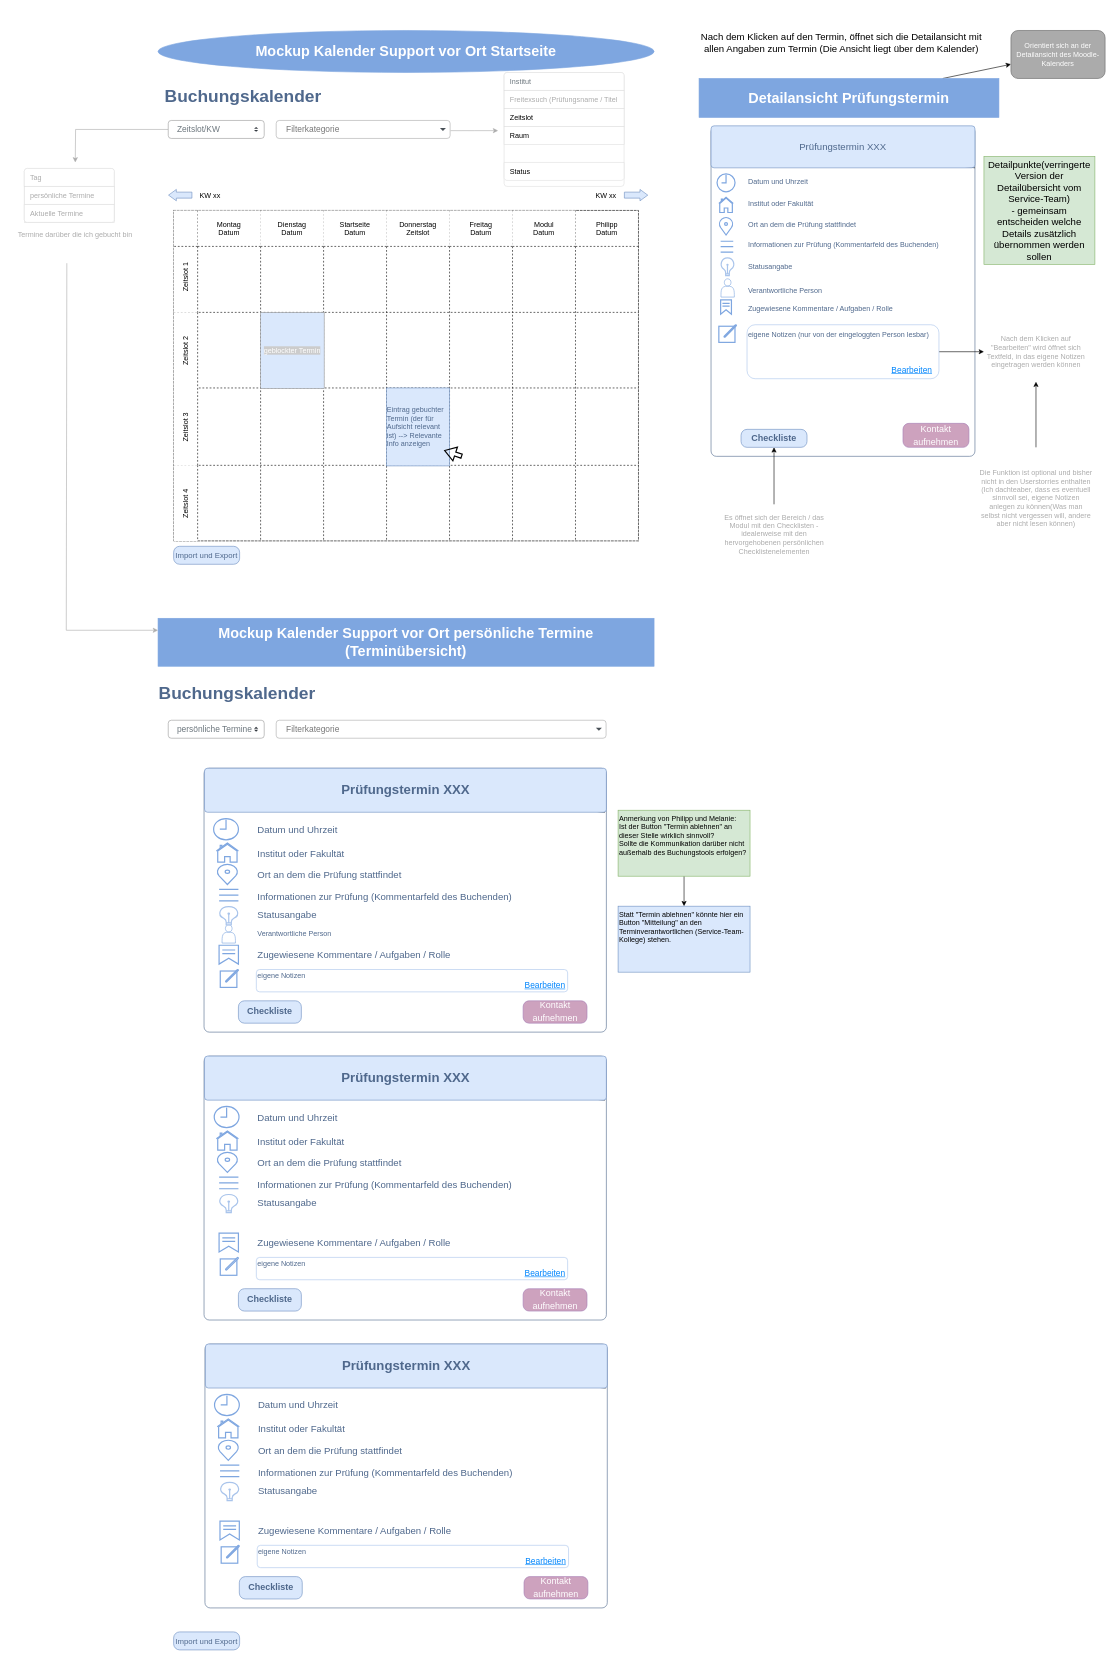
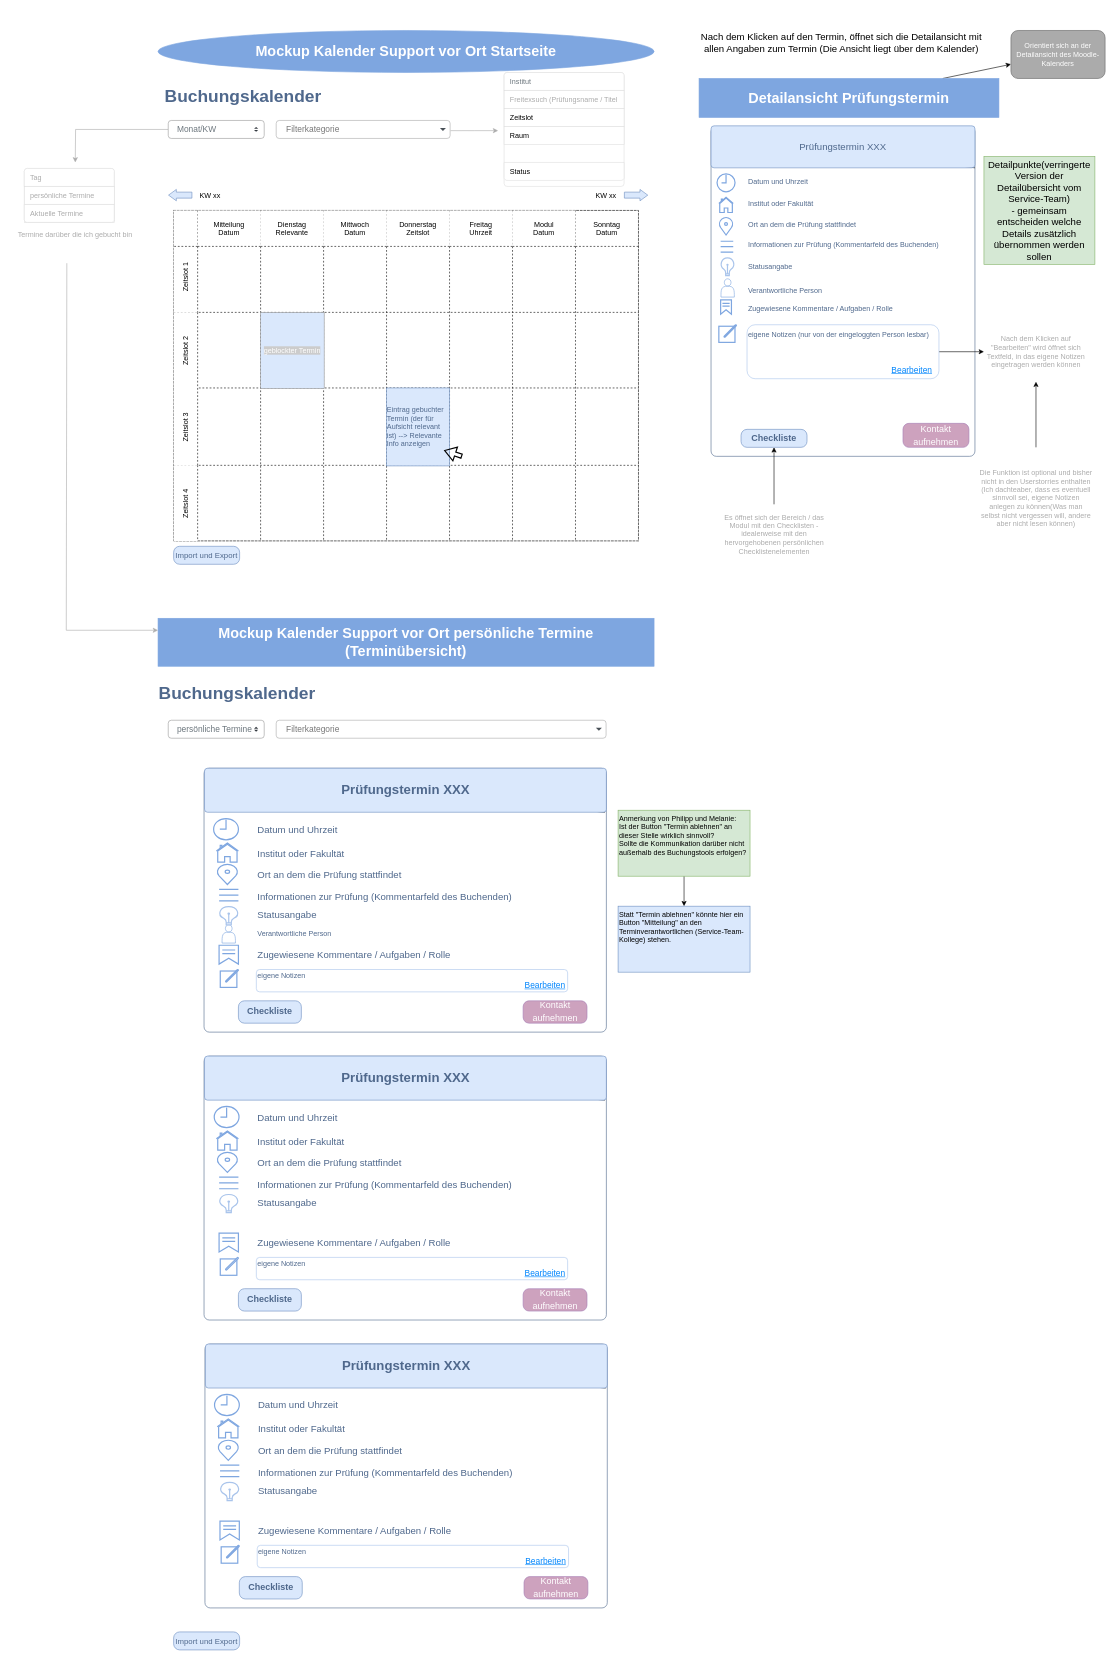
node "Zeitslot/KW": label "Zeitslot/KW" -> "Monat/KW"
node "Montag Datum": label "Montag Datum" -> "Mitteilung Datum"
node "Dienstag Datum": label "Dienstag Datum" -> "Dienstag Relevante"
node "Startseite Datum": label "Startseite Datum" -> "Mittwoch Datum"
node "Freitag Datum": label "Freitag Datum" -> "Freitag Uhrzeit"
node "Philipp Datum": label "Philipp Datum" -> "Sonntag Datum"
